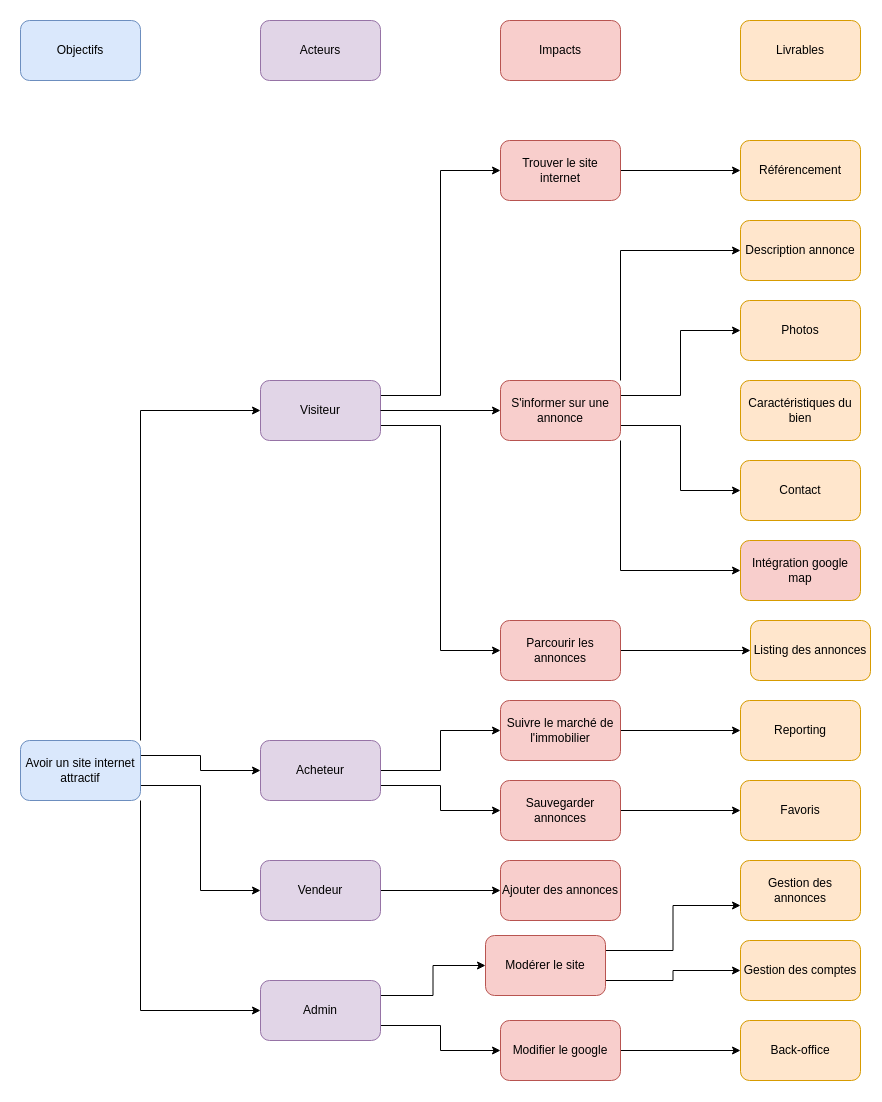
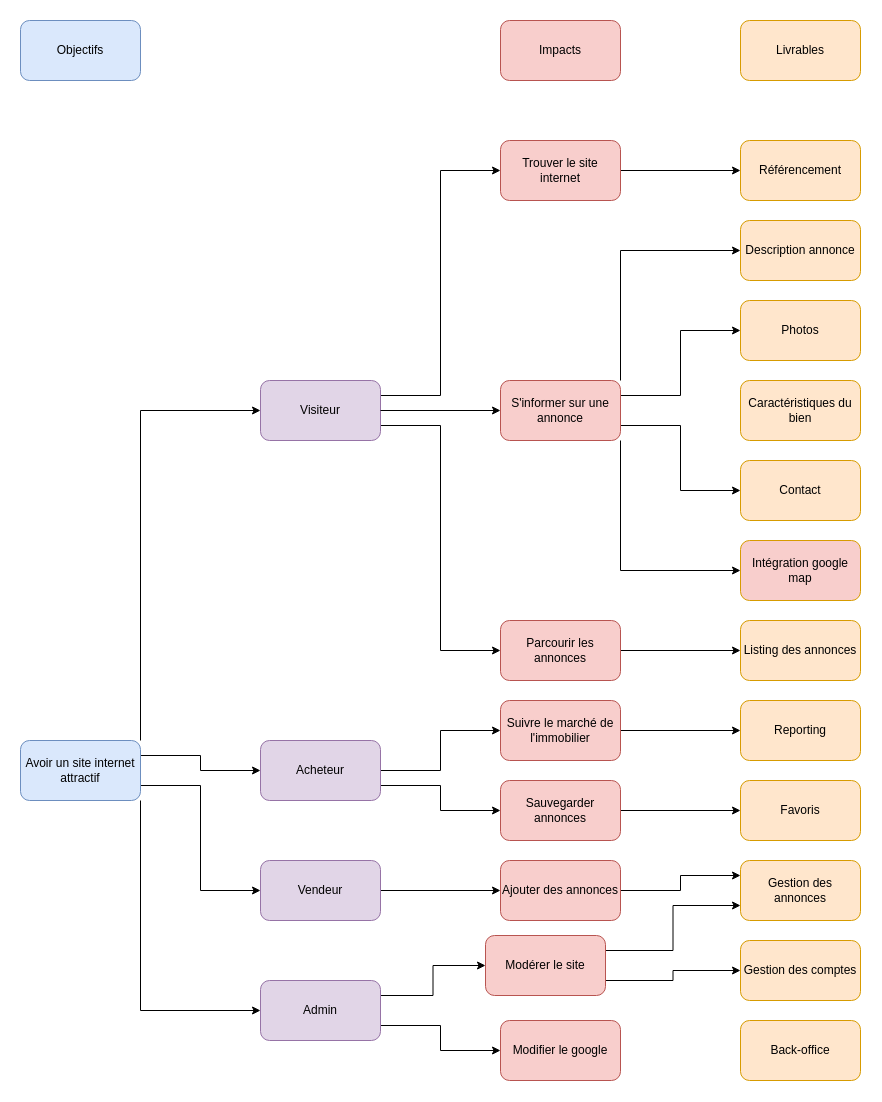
node "Acteurs": removed
node "Listing des annonces": moved (811, 651) -> (801, 651)
edge "Ajouter des annonces" -> "Gestion des annonces": added
edge "Modifier le google" -> "Back-office": removed
